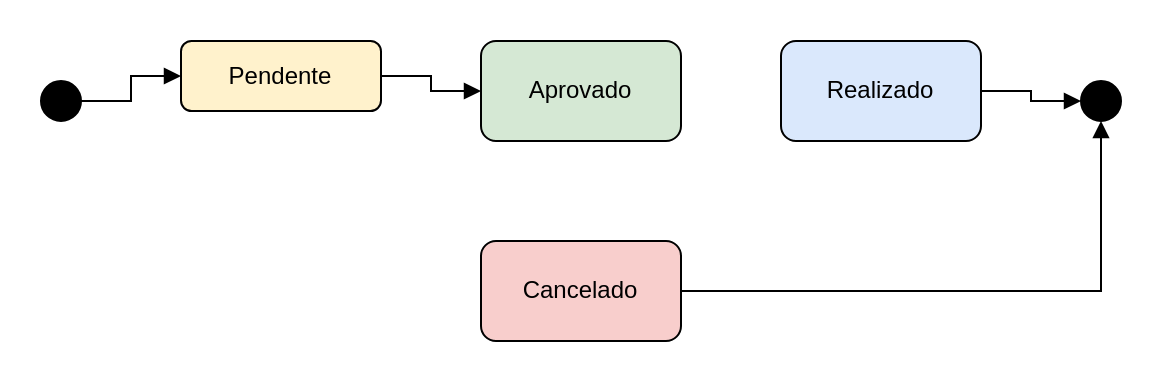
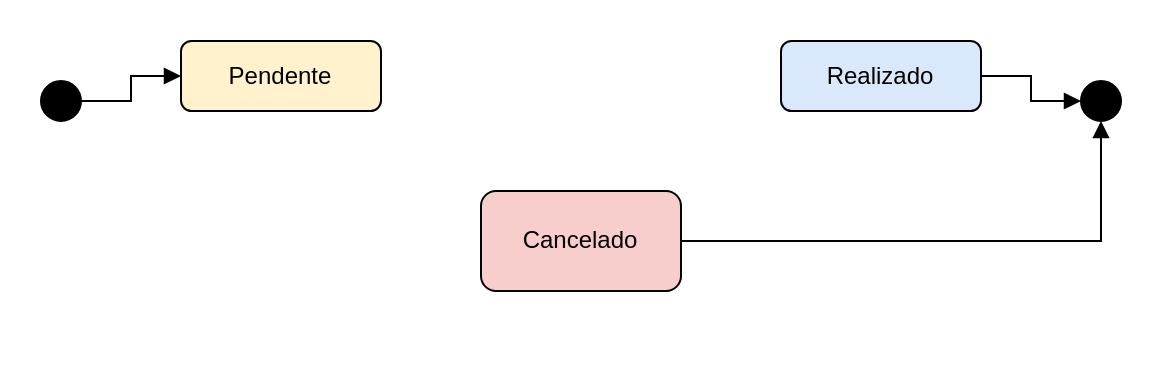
edge "Pendente" -> "Aprovado": removed
node "Aprovado": removed
node "Realizado": size 200x100 -> 200x70
node "Cancelado": moved (581, 291) -> (581, 241)
